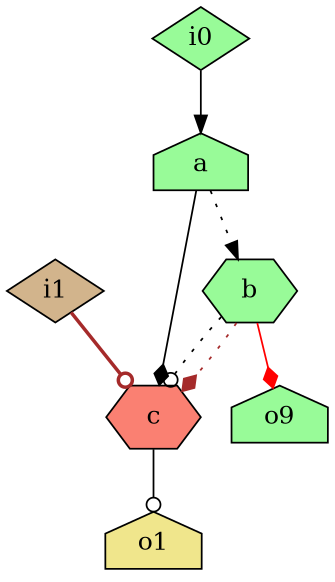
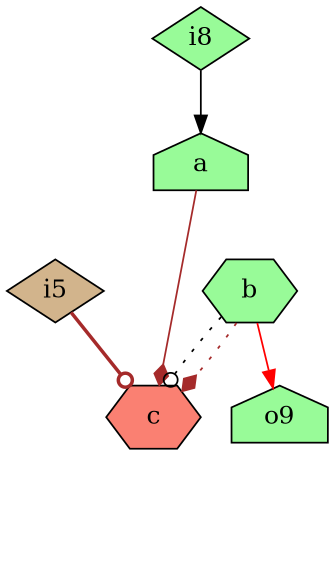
node "i0": label "i0" -> "i8"
edge "a" -> "b": removed
edge "a" -> "c": color black -> brown
node "i1": label "i1" -> "i5"
edge "b" -> "o9": arrowhead diamond -> normal
node "o1": removed
